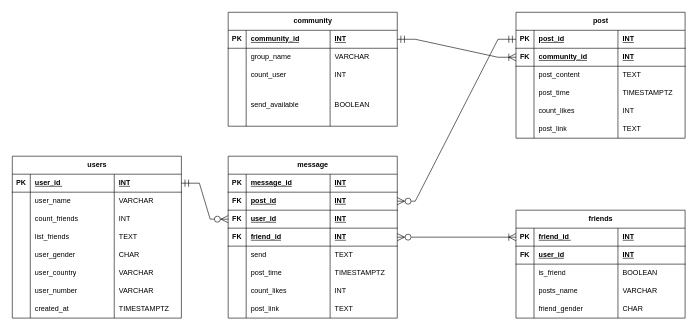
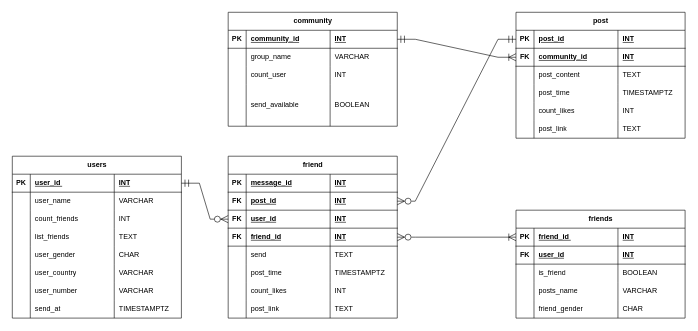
node "message": label "message" -> "friend"
node "created_at": label "created_at" -> "send_at"
